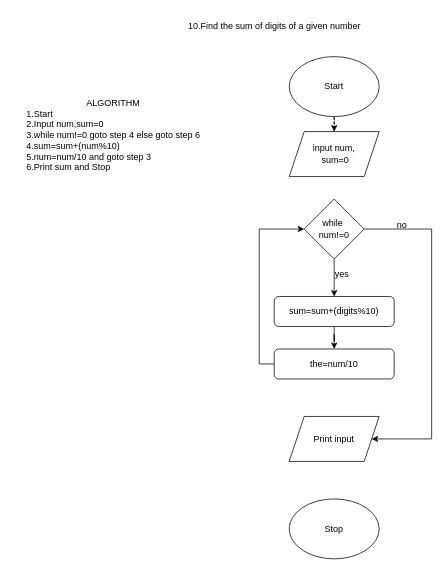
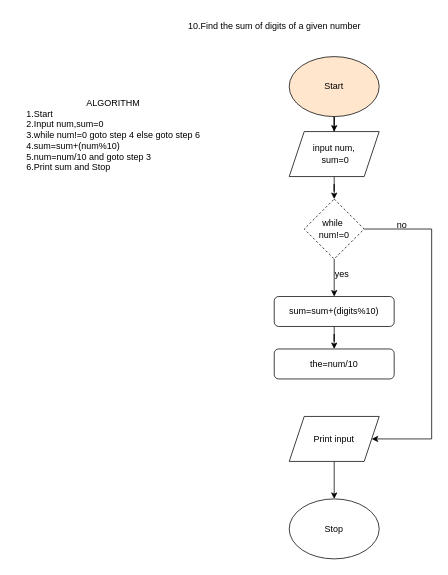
node "Start": fillcolor #ffffff -> #ffe6cc
edge "Start" -> "input num, sum=0": style dashed -> solid
edge "input num, sum=0" -> "while num!=0": added
node "while num!=0": style solid -> dashed
edge "the=num/10" -> "while num!=0": removed
edge "Print input" -> "Stop": added
